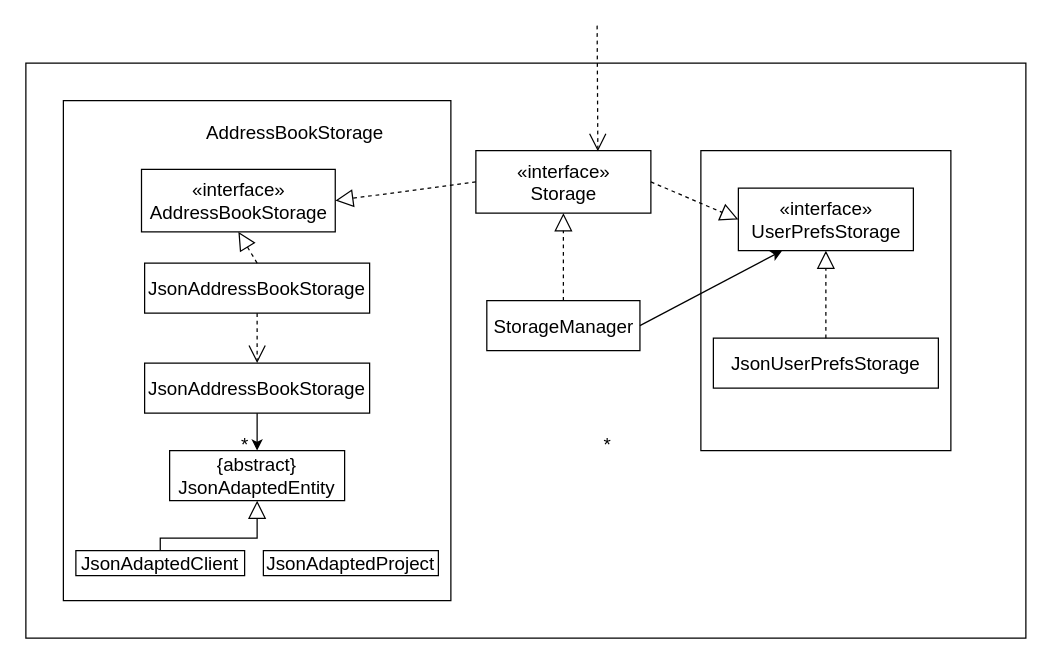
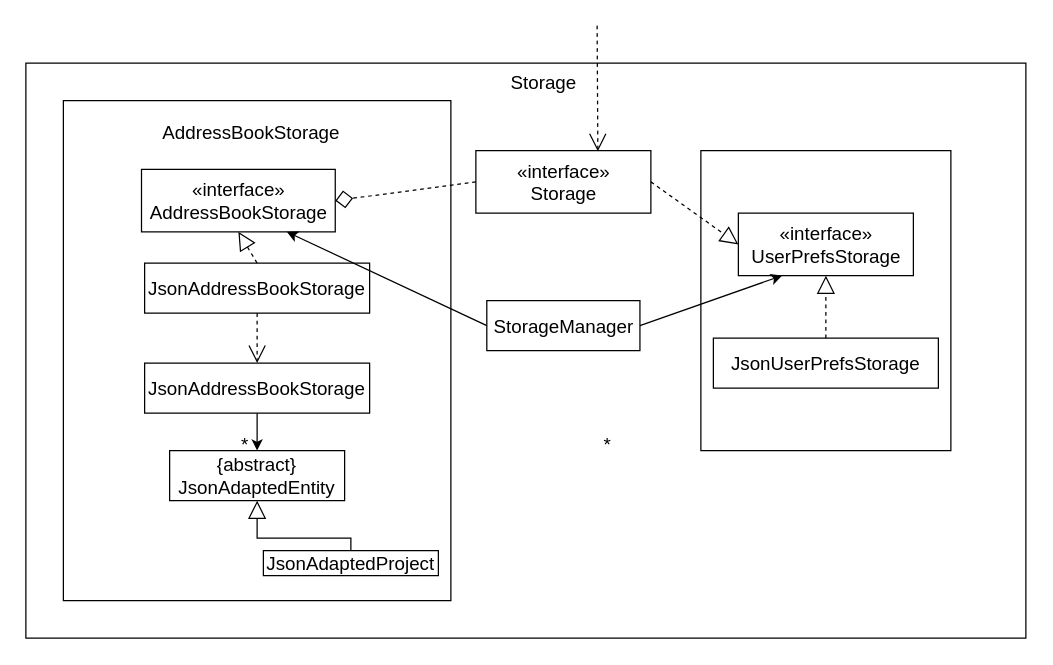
node "Storage": added
node "AddressBookStorage": moved (294, 132) -> (251, 132)
edge "«interface» Storage" -> "«interface» AddressBookStorage": arrowhead block -> diamond
node "«interface» UserPrefsStorage": moved (826, 219) -> (826, 244)
edge "StorageManager" -> "«interface» Storage": removed
edge "StorageManager" -> "«interface» AddressBookStorage": added
edge "JsonAdaptedClient" -> "{abstract} JsonAdaptedEntity": removed
edge "JsonAdaptedProject" -> "{abstract} JsonAdaptedEntity": added
node "JsonAdaptedClient": removed
